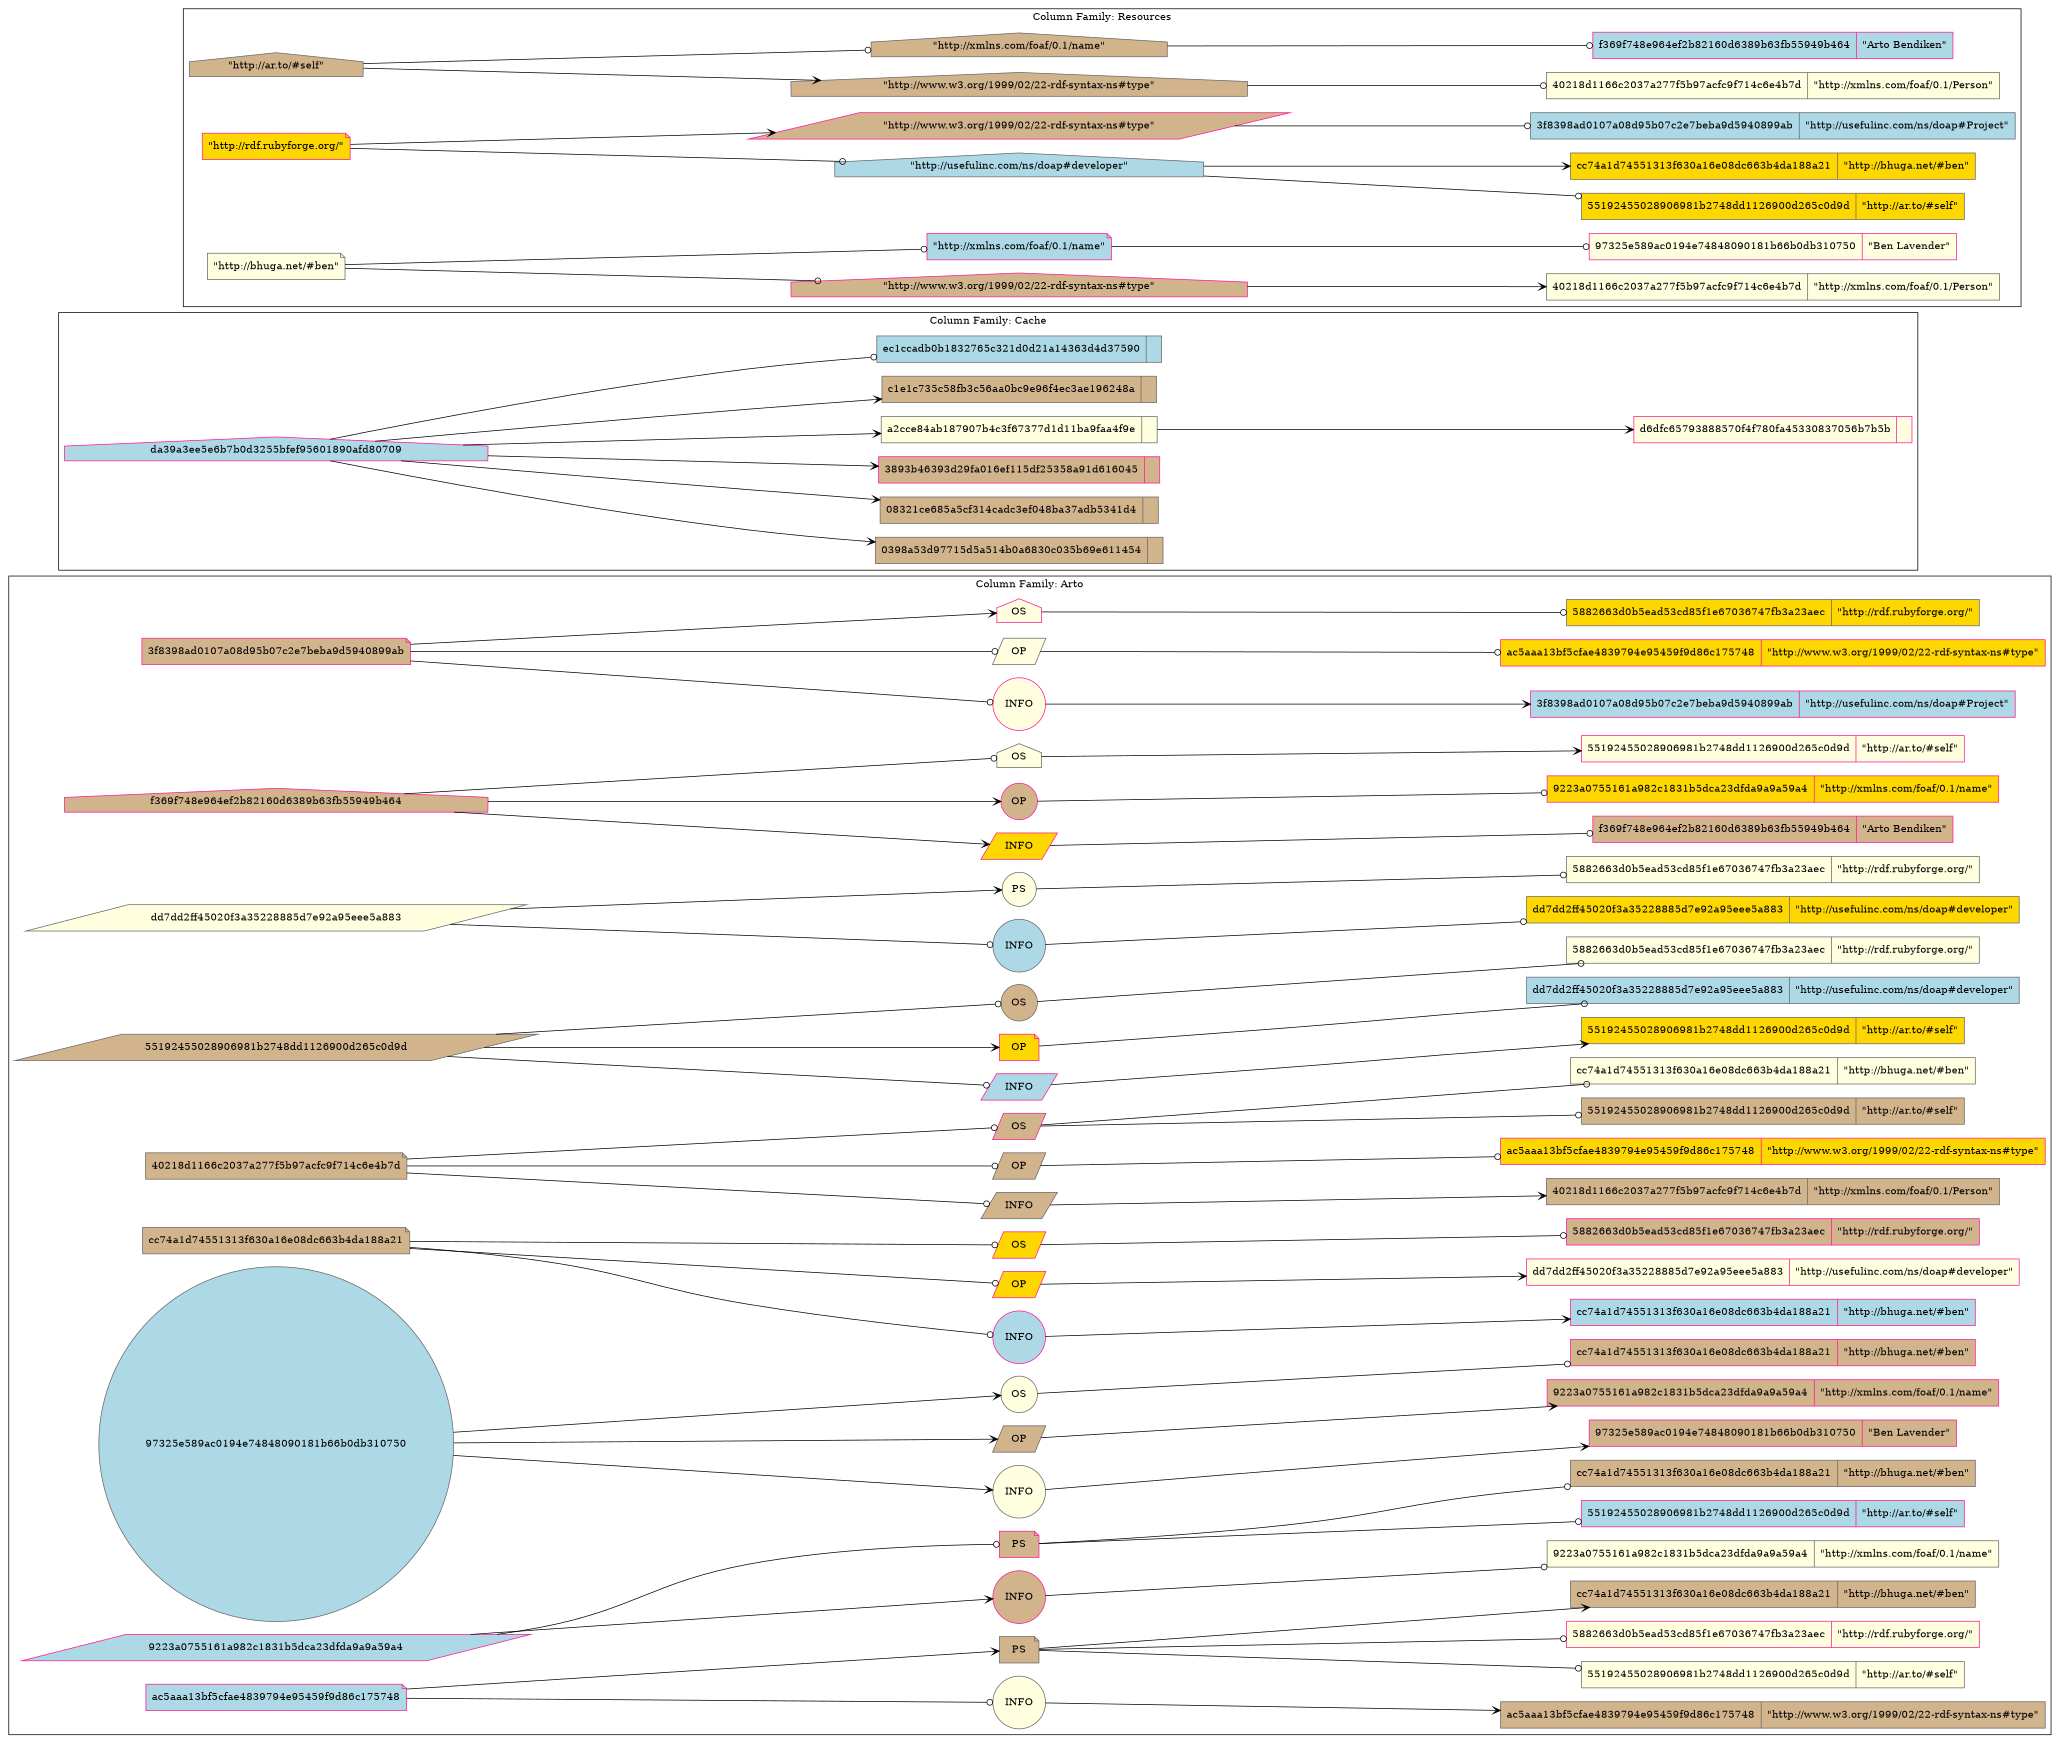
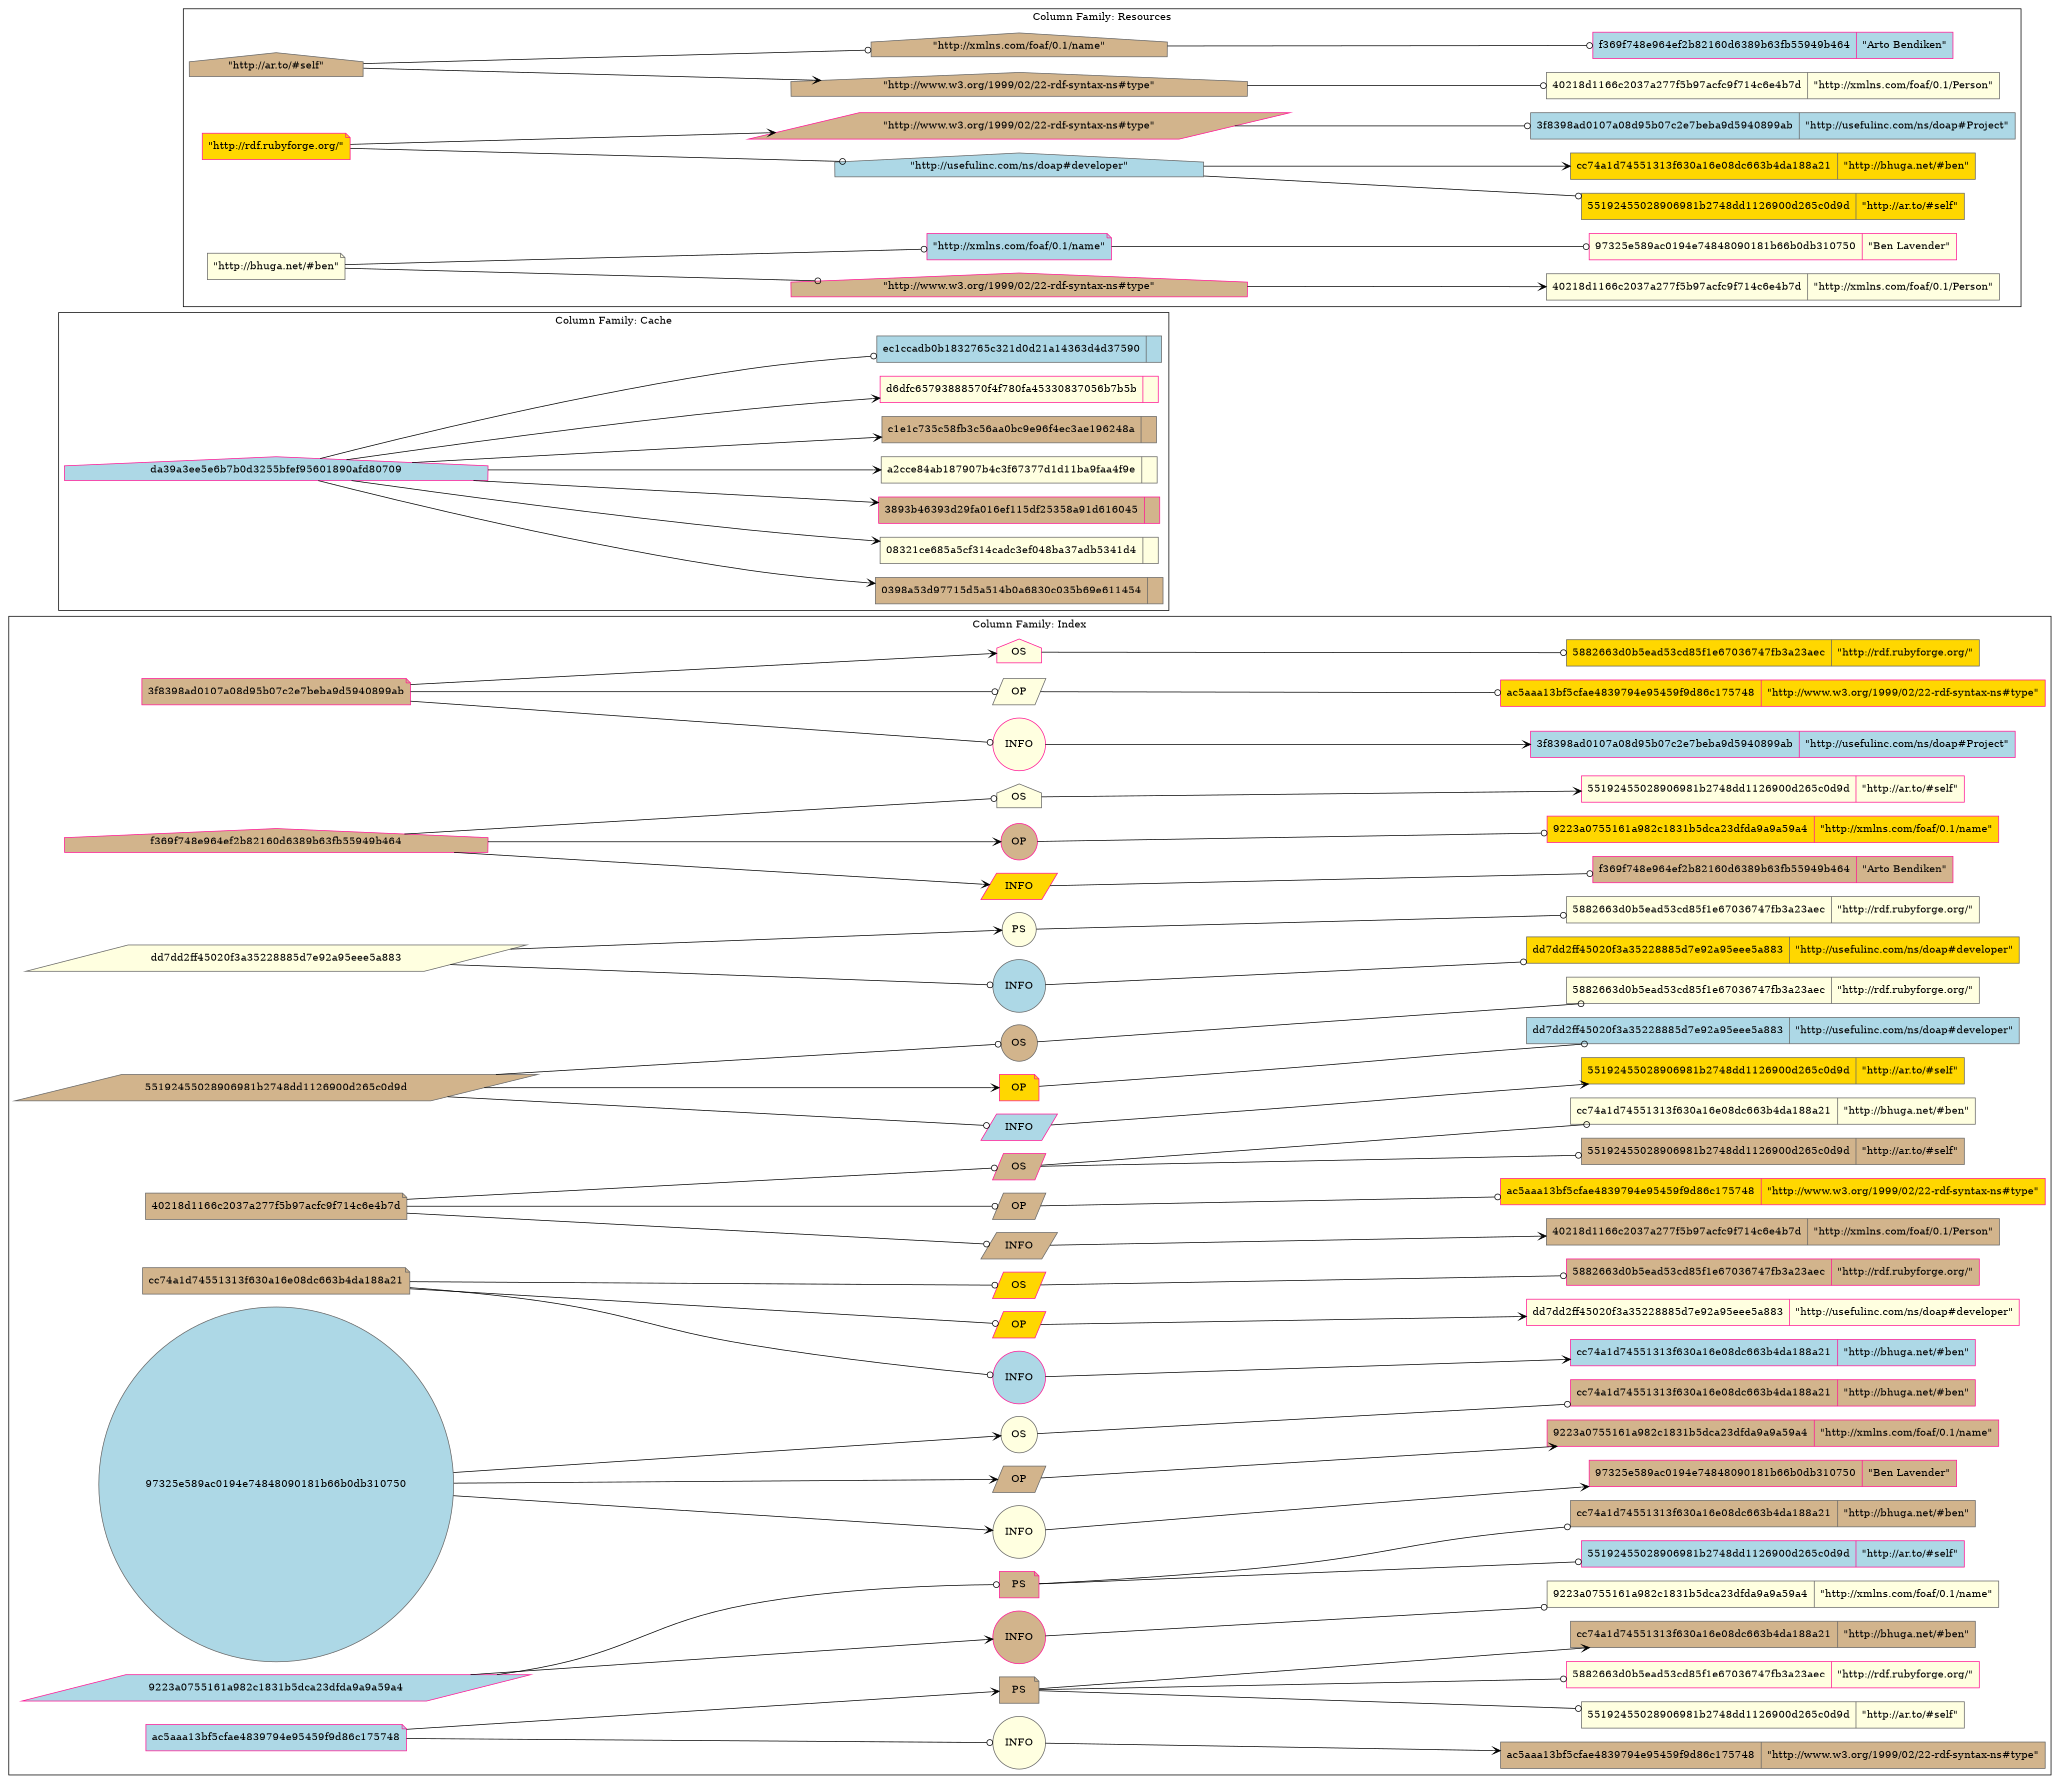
edge "a2cce84ab187907b4c3f67377d1d11ba9faa4f9e" -> "d6dfc65793888570f4f780fa45330837056b7b5b": now "da39a3ee5e6b7b0d3255bfef95601890afd80709" -> "d6dfc65793888570f4f780fa45330837056b7b5b"
node "08321ce685a5cf314cadc3ef048ba37adb5341d4": fillcolor tan -> lightyellow
cluster "Column Family: Arto": label "Column Family: Arto" -> "Column Family: Index"
